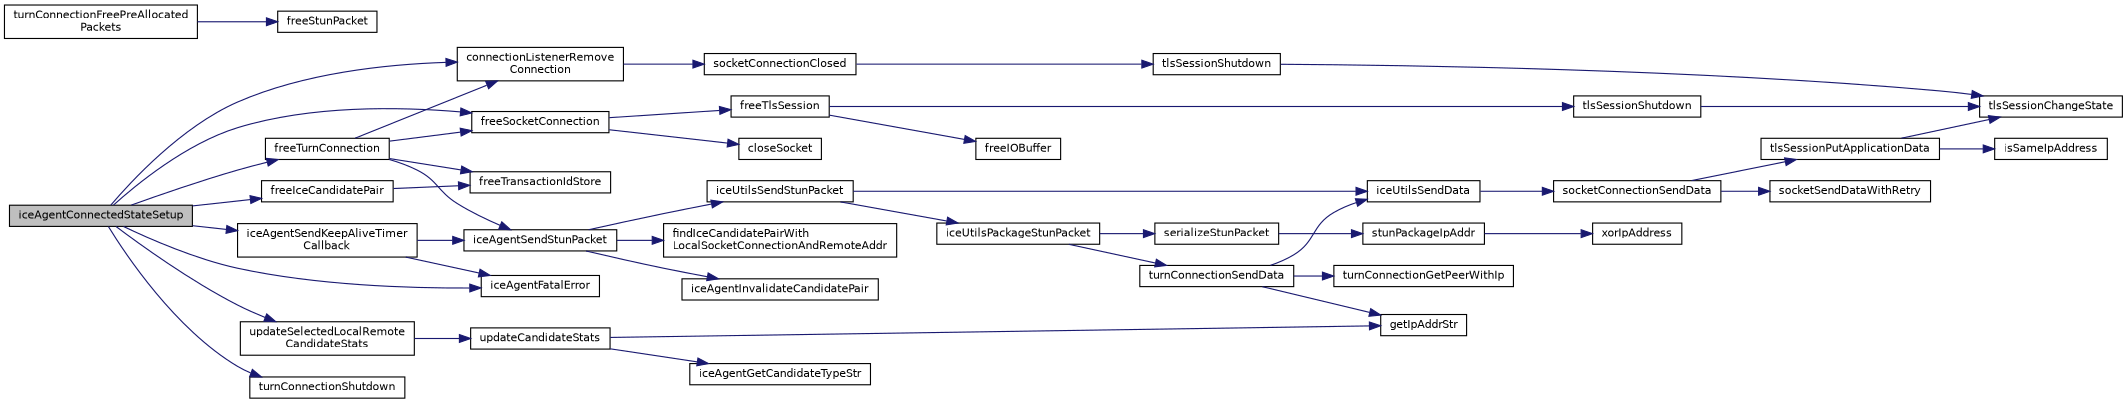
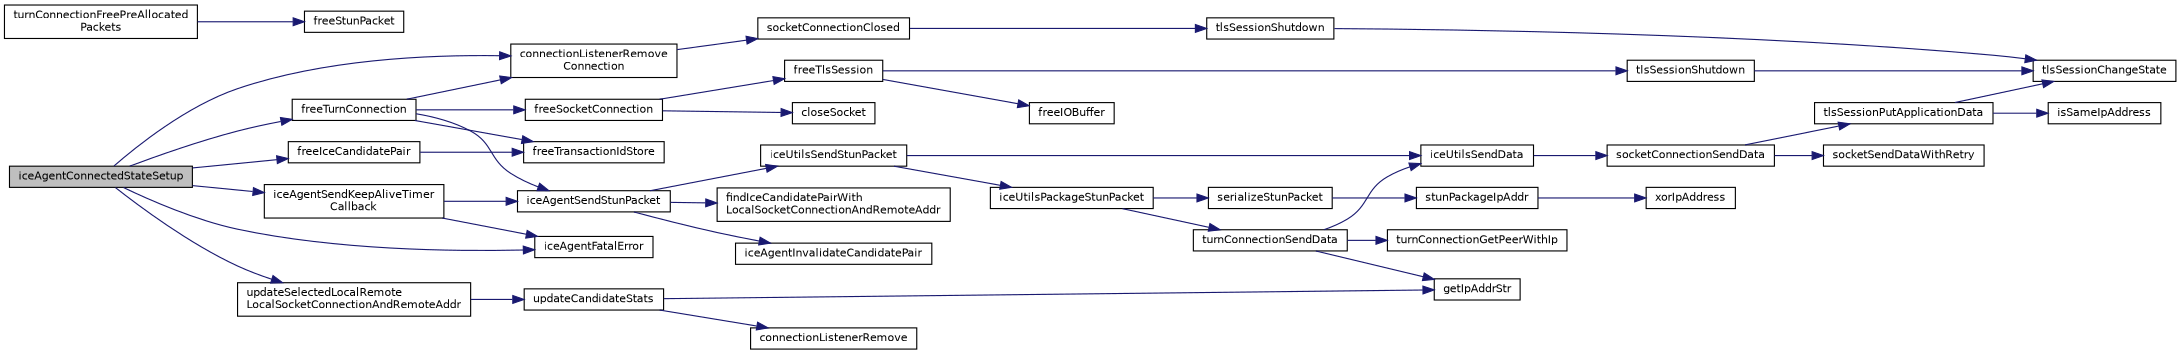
edge "iceAgentConnectedStateSetup" -> "freeSocketConnection": removed
node "updateSelectedLocalRemote CandidateStats": label "updateSelectedLocalRemote CandidateStats" -> "updateSelectedLocalRemote LocalSocketConnectionAndRemoteAddr"
node "iceAgentGetCandidateTypeStr": label "iceAgentGetCandidateTypeStr" -> "connectionListenerRemove"
node "turnConnectionShutdown": removed
